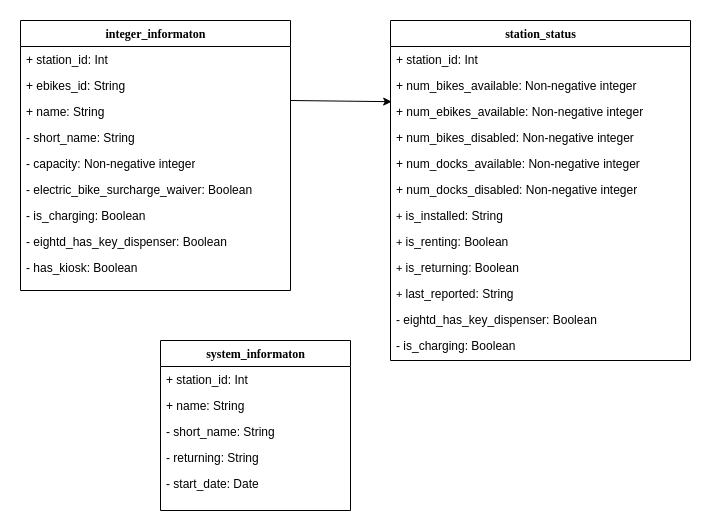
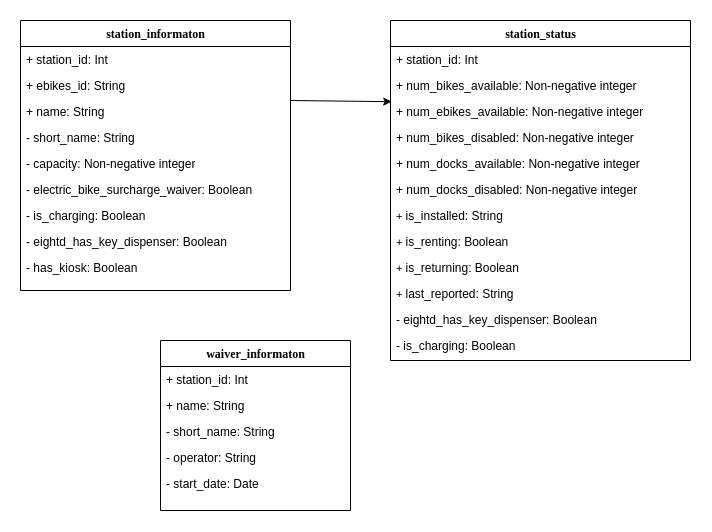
node "integer_informaton": label "integer_informaton" -> "station_informaton"
node "system_informaton": label "system_informaton" -> "waiver_informaton"
node "- returning: String": label "- returning: String" -> "- operator: String"
